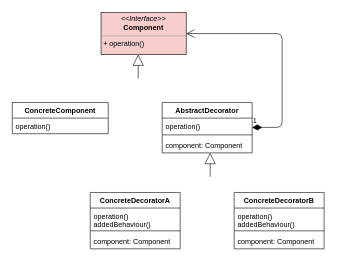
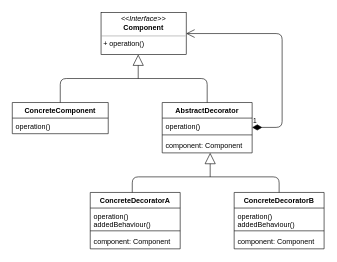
node "<<Interface>> Component + operation()": fillcolor #f8cecc -> #ffffff
edge "ConcreteComponent" -- "AbstractDecorator": added
edge "ConcreteDecoratorA" -- "ConcreteDecoratorB": added
